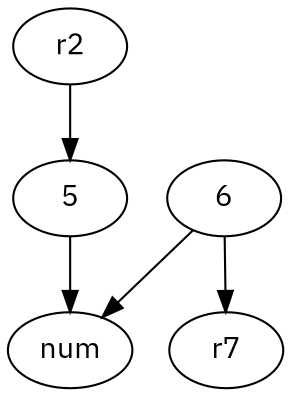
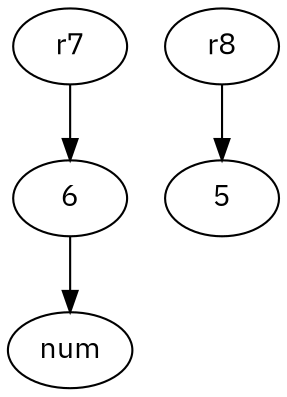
node "r2": label "r2" -> "r8"
edge "5" -> "num": removed
edge "6" -> "r7": reversed
